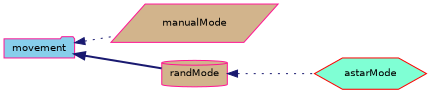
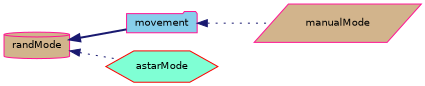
edge "randMode" -> "movement": reversed
